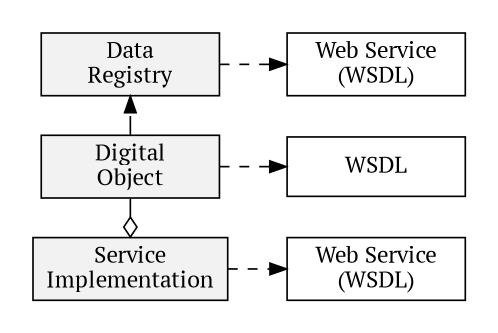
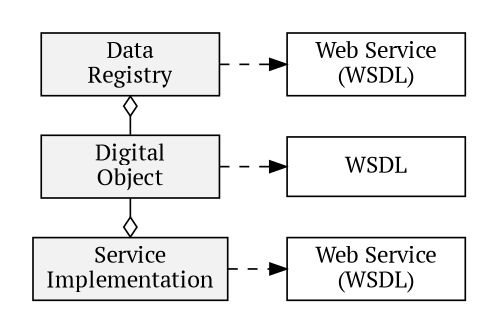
edge "Digital Object" -> "Data Registry": arrowhead normal -> odiamond
